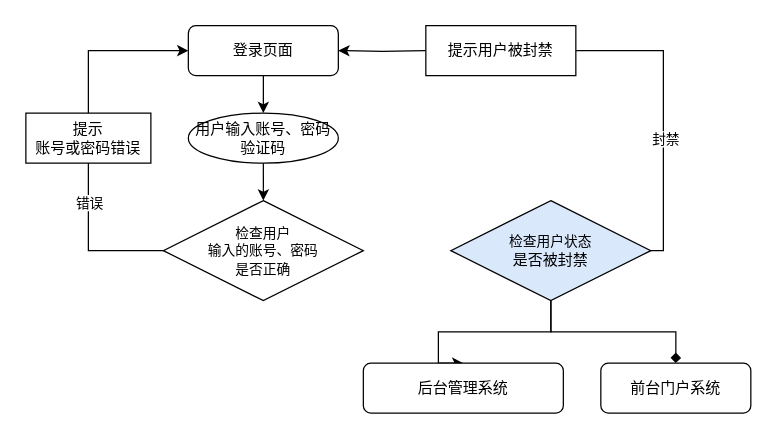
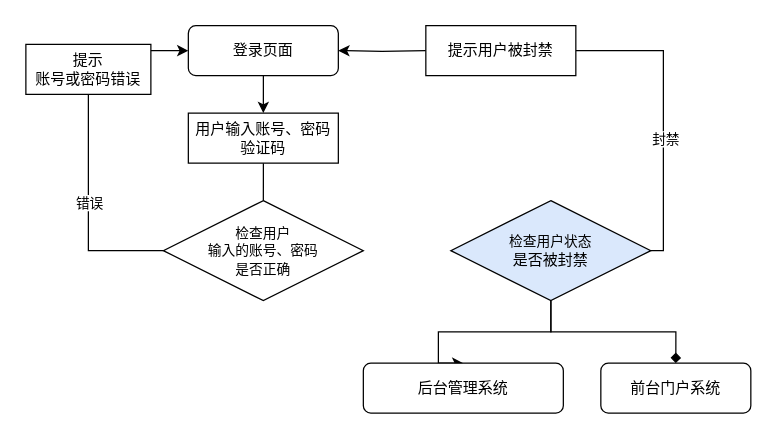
node "提示 账号或密码错误": moved (88, 138) -> (88, 69)
node "用户输入账号、密码验证码": shape ellipse -> rectangle
edge "用户输入账号、密码验证码" -> "检查用户 输入的账号、密码 是否正确": arrowhead classic -> none
